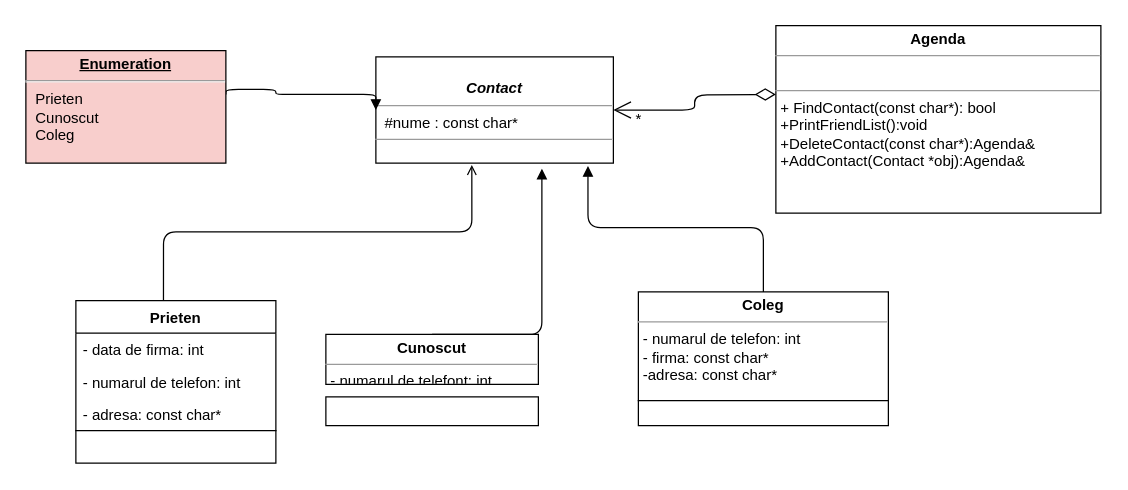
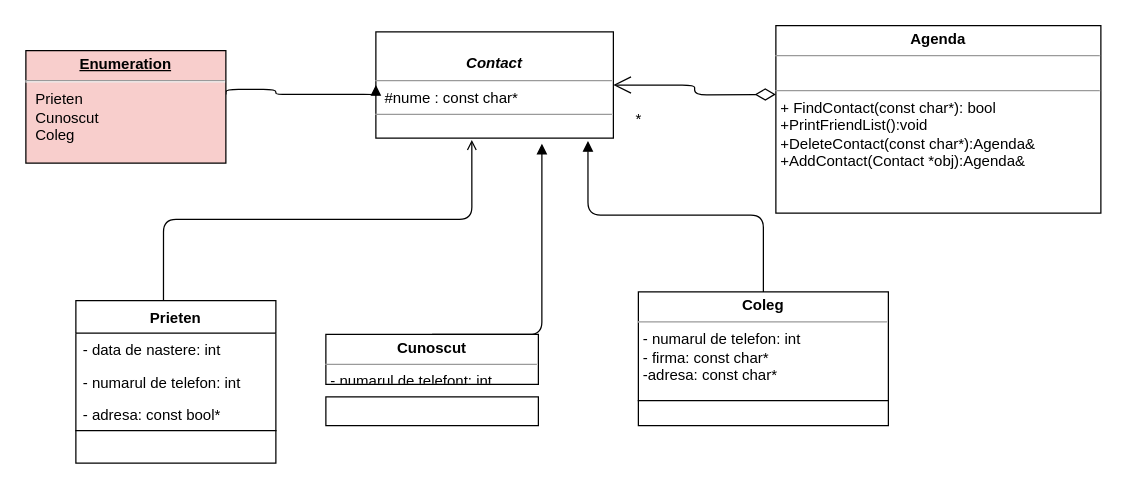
node "Contact #nume : const char*": moved (494, 110) -> (494, 85)
node "- data de firma: int": label "- data de firma: int" -> "- data de nastere: int"
node "- adresa: const char*": label "- adresa: const char*" -> "- adresa: const bool*"
